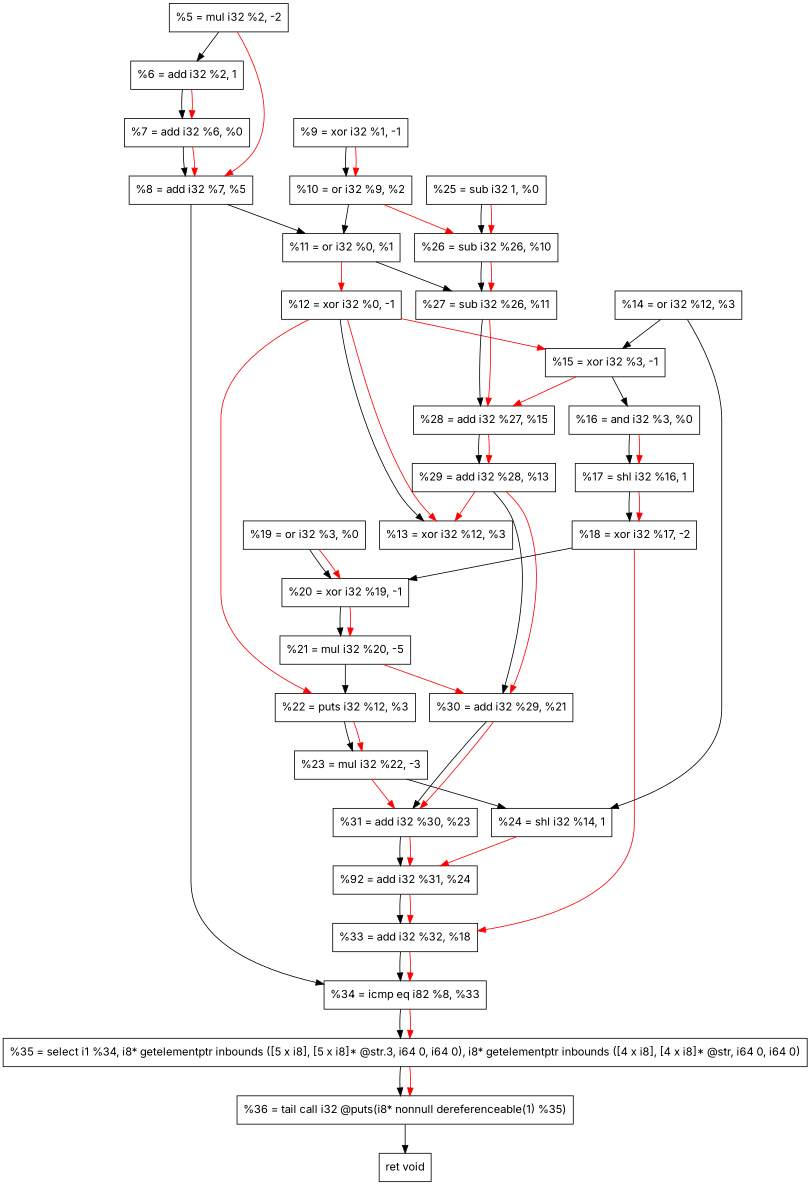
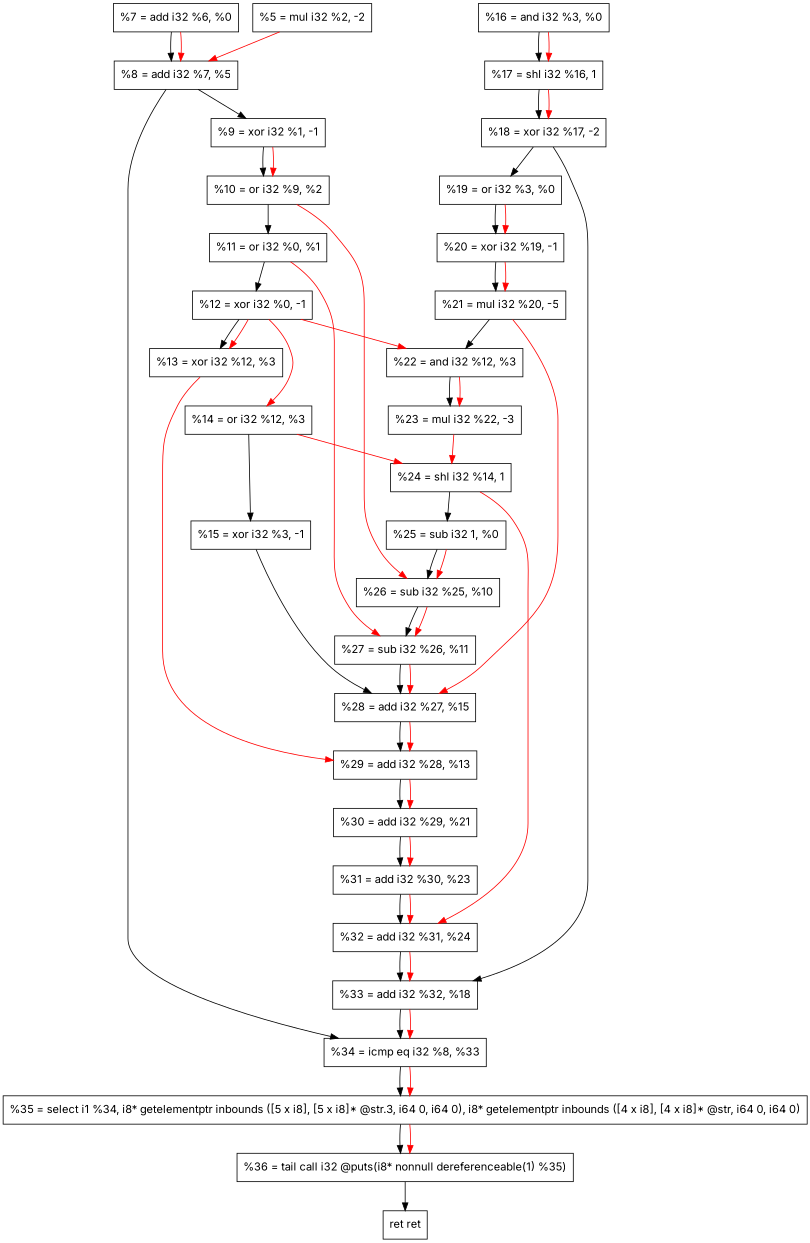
node "%6 = add i32 %2, 1": removed
edge "%8 = add i32 %7, %5" -> "%11 = or i32 %0, %1": now "%8 = add i32 %7, %5" -> "%9 = xor i32 %1, -1"
node "%26 = sub i32 %26, %10": label "%26 = sub i32 %26, %10" -> "%26 = sub i32 %25, %10"
edge "%11 = or i32 %0, %1" -> "%12 = xor i32 %0, -1": color red -> black
edge "%11 = or i32 %0, %1" -> "%27 = sub i32 %26, %11": color black -> red
edge "%12 = xor i32 %0, -1" -> "%15 = xor i32 %3, -1": now "%12 = xor i32 %0, -1" -> "%14 = or i32 %12, %3"
edge "%15 = xor i32 %3, -1" -> "%16 = and i32 %3, %0": removed
edge "%15 = xor i32 %3, -1" -> "%28 = add i32 %27, %15": color red -> black
edge "%24 = shl i32 %14, 1" -> "%25 = sub i32 1, %0": added
edge "%29 = add i32 %28, %13" -> "%13 = xor i32 %12, %3": reversed
edge "%18 = xor i32 %17, -2" -> "%20 = xor i32 %19, -1": now "%18 = xor i32 %17, -2" -> "%19 = or i32 %3, %0"
edge "%14 = or i32 %12, %3" -> "%24 = shl i32 %14, 1": color black -> red
edge "%21 = mul i32 %20, -5" -> "%30 = add i32 %29, %21": now "%21 = mul i32 %20, -5" -> "%28 = add i32 %27, %15"
node "%22 = puts i32 %12, %3": label "%22 = puts i32 %12, %3" -> "%22 = and i32 %12, %3"
edge "%18 = xor i32 %17, -2" -> "%33 = add i32 %32, %18": color red -> black
edge "%23 = mul i32 %22, -3" -> "%31 = add i32 %30, %23": removed
edge "%23 = mul i32 %22, -3" -> "%24 = shl i32 %14, 1": color black -> red
node "%92 = add i32 %31, %24": label "%92 = add i32 %31, %24" -> "%32 = add i32 %31, %24"
node "%34 = icmp eq i82 %8, %33": label "%34 = icmp eq i82 %8, %33" -> "%34 = icmp eq i32 %8, %33"
node "ret void": label "ret void" -> "ret ret"
